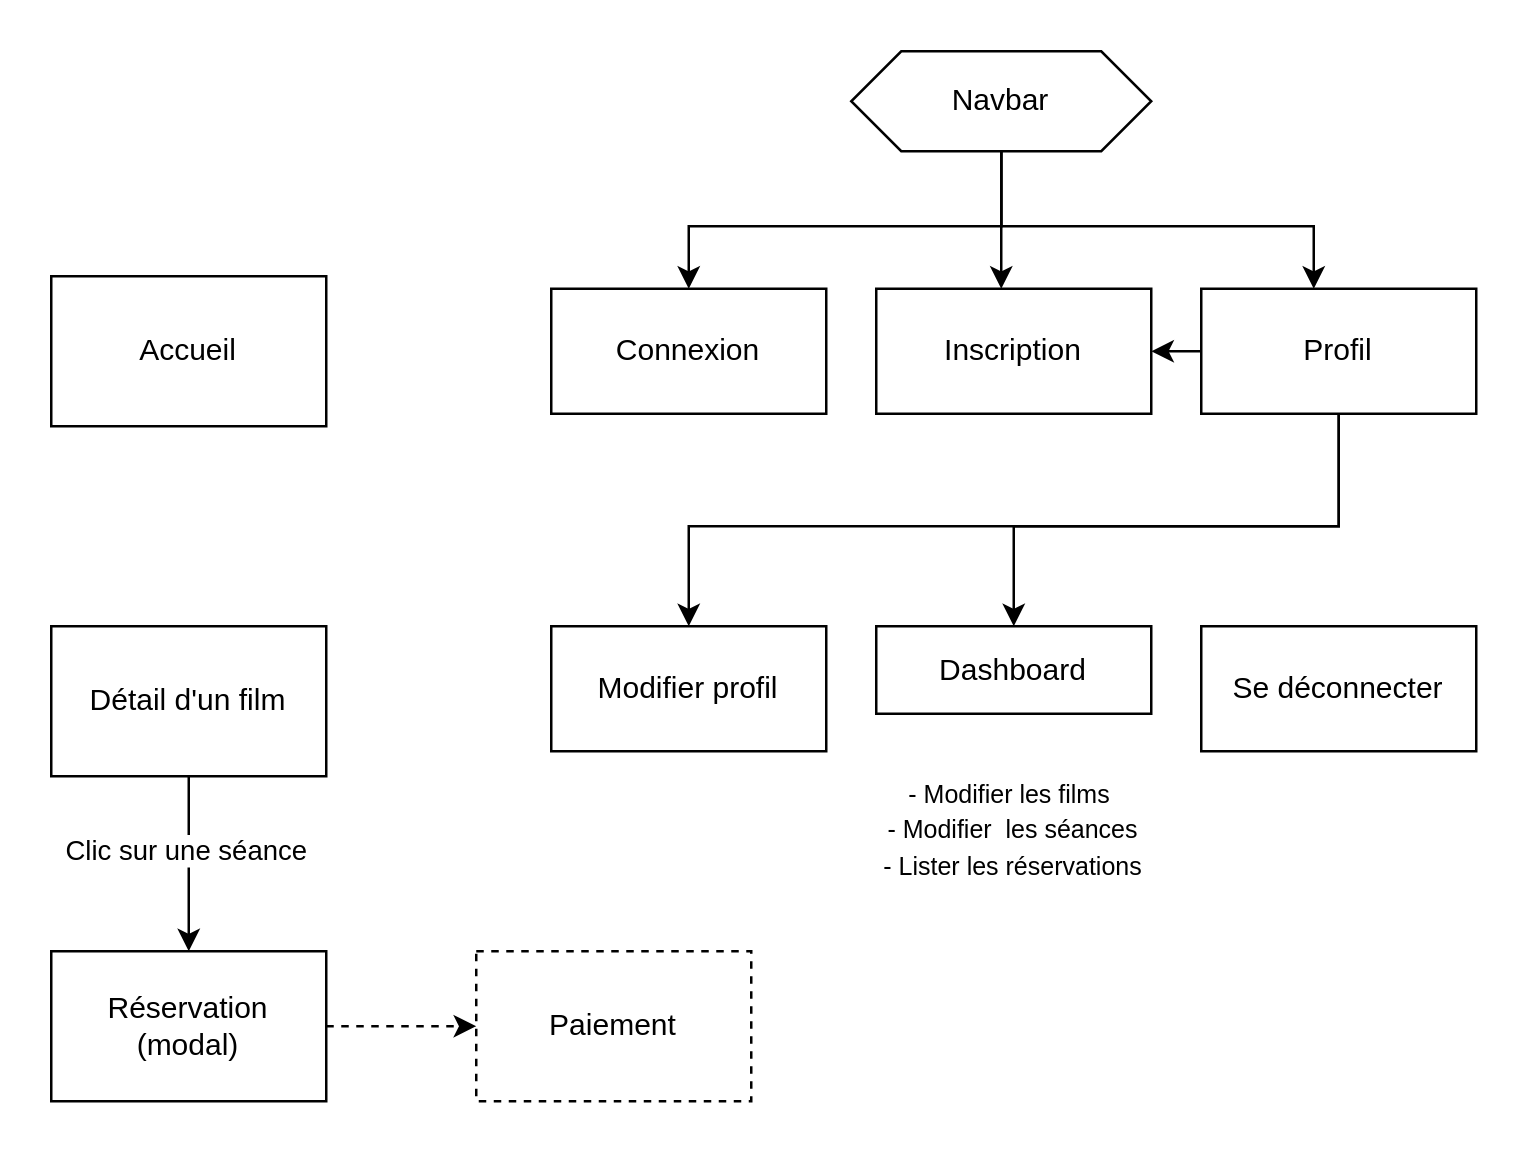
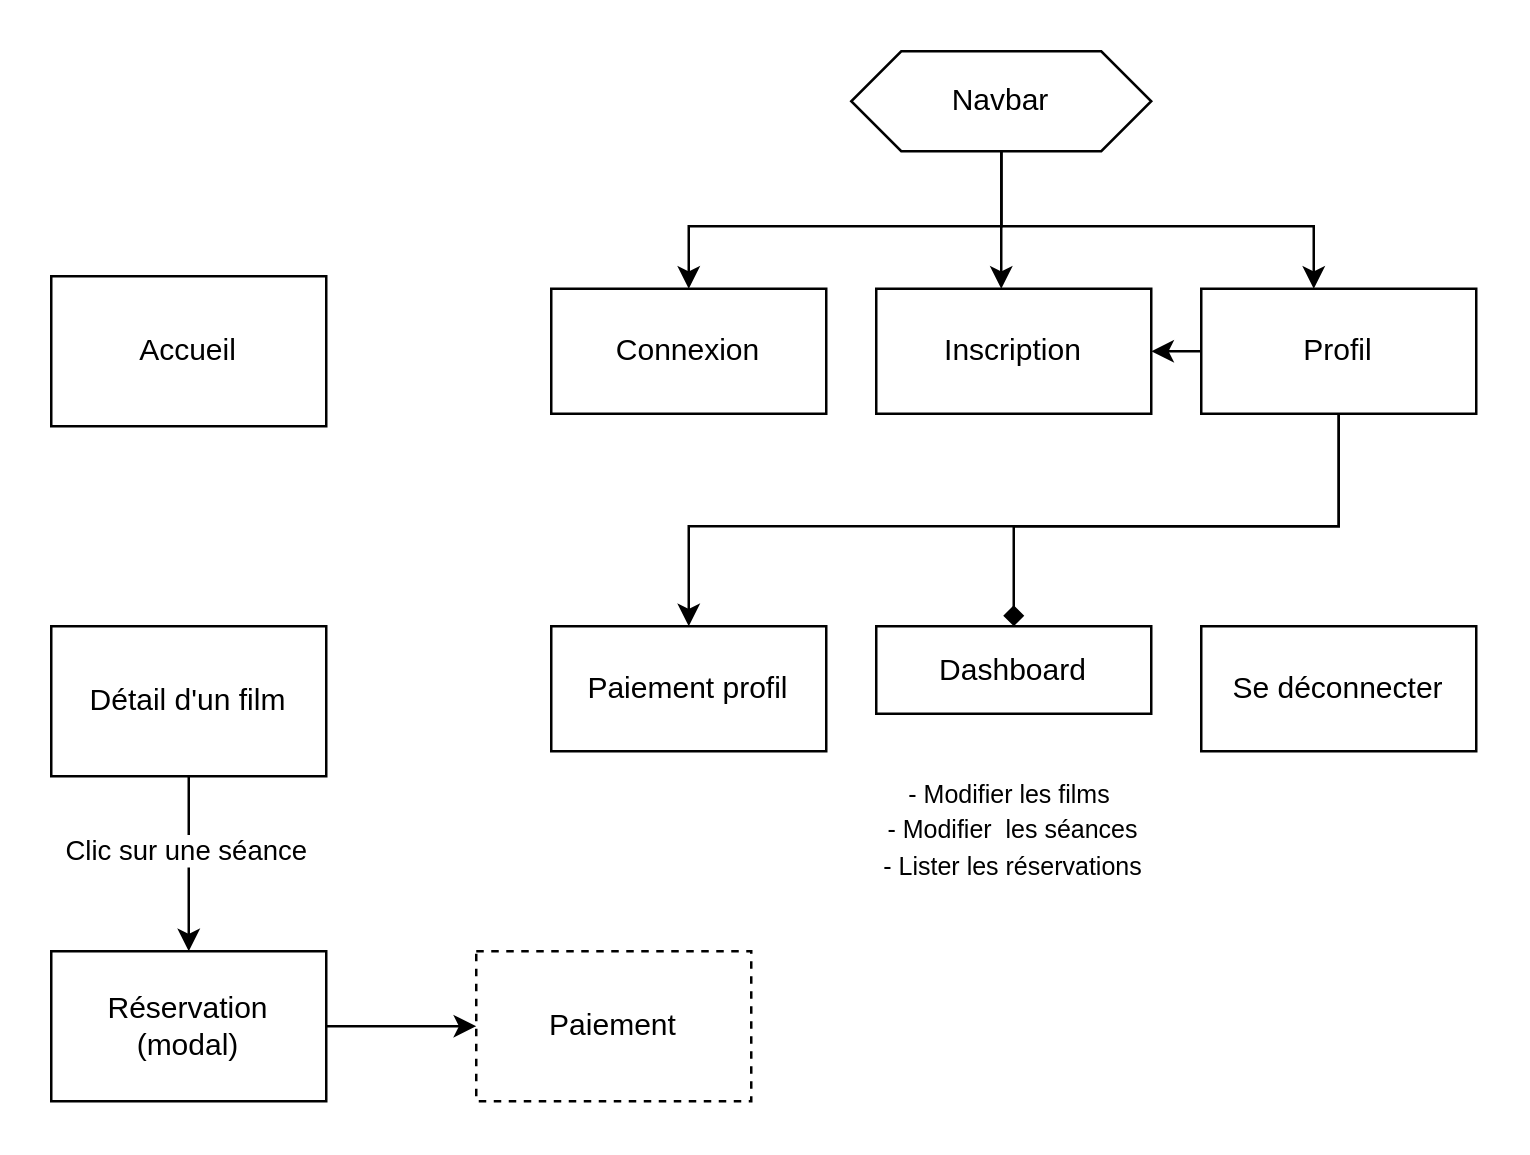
edge "Profil" -> "Dashboard": arrowhead classic -> diamond
node "Modifier profil": label "Modifier profil" -> "Paiement profil"
edge "Réservation (modal)" -> "Paiement": style dashed -> solid
